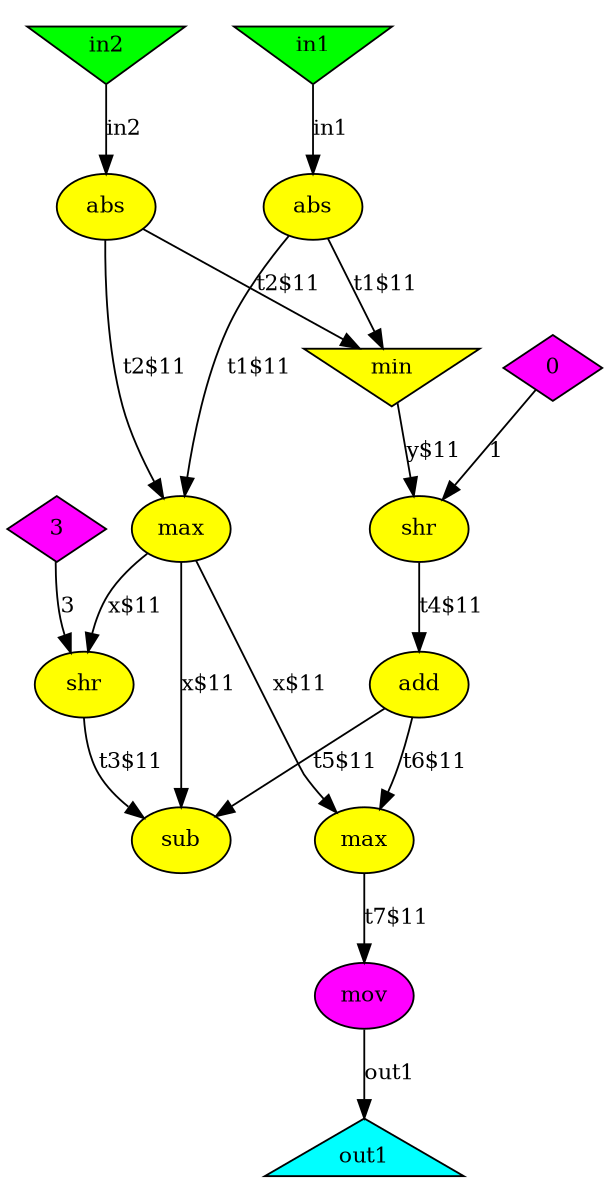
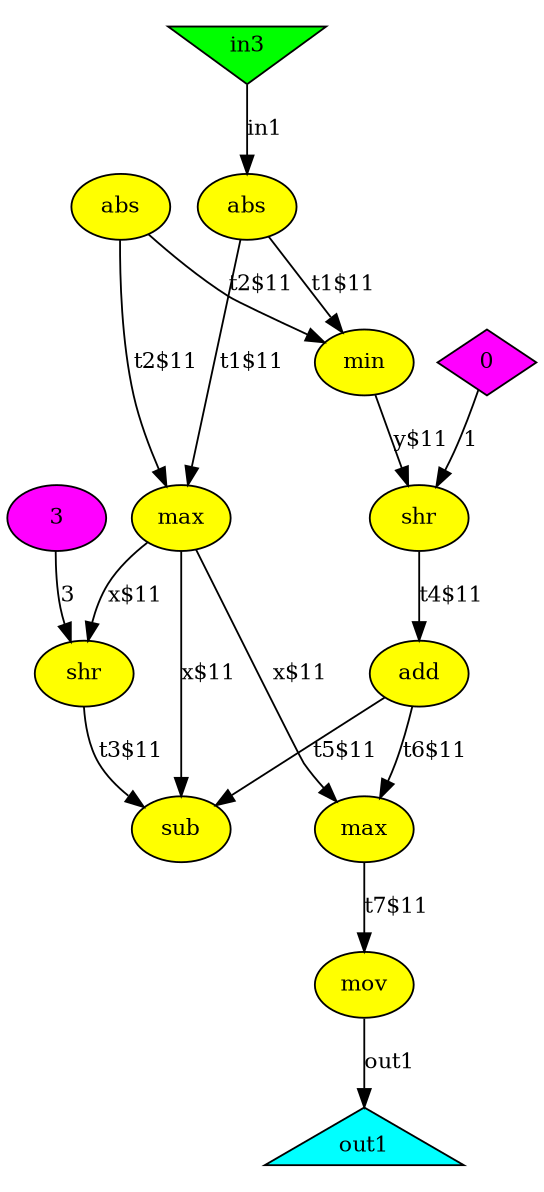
node "in2": removed
node "in1": label "in1" -> "in3"
node "min": shape invtriangle -> ellipse
node "3": shape diamond -> ellipse
node "mov": fillcolor magenta -> yellow
